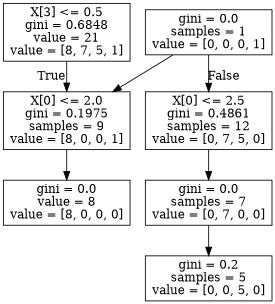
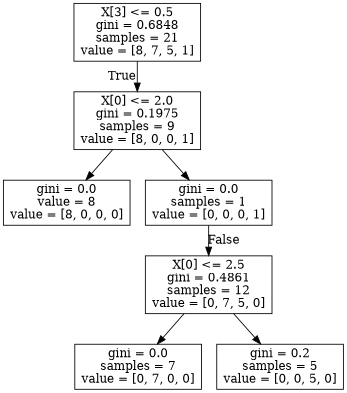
node "X[3] <= 0.5 gini = 0.6848 value = 21 value = [8, 7, 5, 1]": label "X[3] <= 0.5 gini = 0.6848 value = 21 value = [8, 7, 5, 1]" -> "X[3] <= 0.5 gini = 0.6848 samples = 21 value = [8, 7, 5, 1]"
edge "gini = 0.0 samples = 1 value = [0, 0, 0, 1]" -> "X[0] <= 2.0 gini = 0.1975 samples = 9 value = [8, 0, 0, 1]": reversed
edge "gini = 0.0 samples = 7 value = [0, 7, 0, 0]" -> "gini = 0.2 samples = 5 value = [0, 0, 5, 0]": now "X[0] <= 2.5 gini = 0.4861 samples = 12 value = [0, 7, 5, 0]" -> "gini = 0.2 samples = 5 value = [0, 0, 5, 0]"
